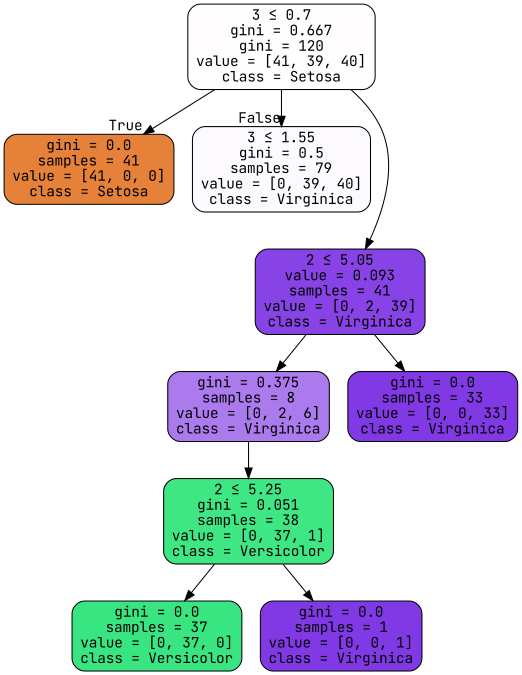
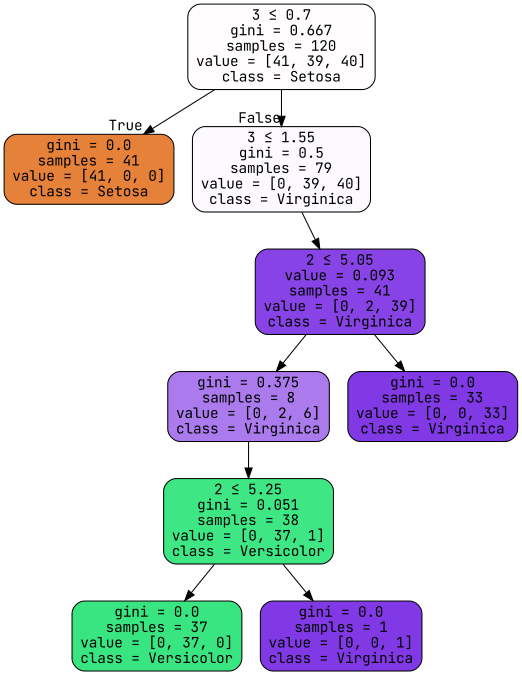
node "3 ≤ 0.7": text "gini = 120" -> "samples = 120"
edge "3 ≤ 0.7" -> "2 ≤ 5.05": now "3 ≤ 1.55" -> "2 ≤ 5.05"
